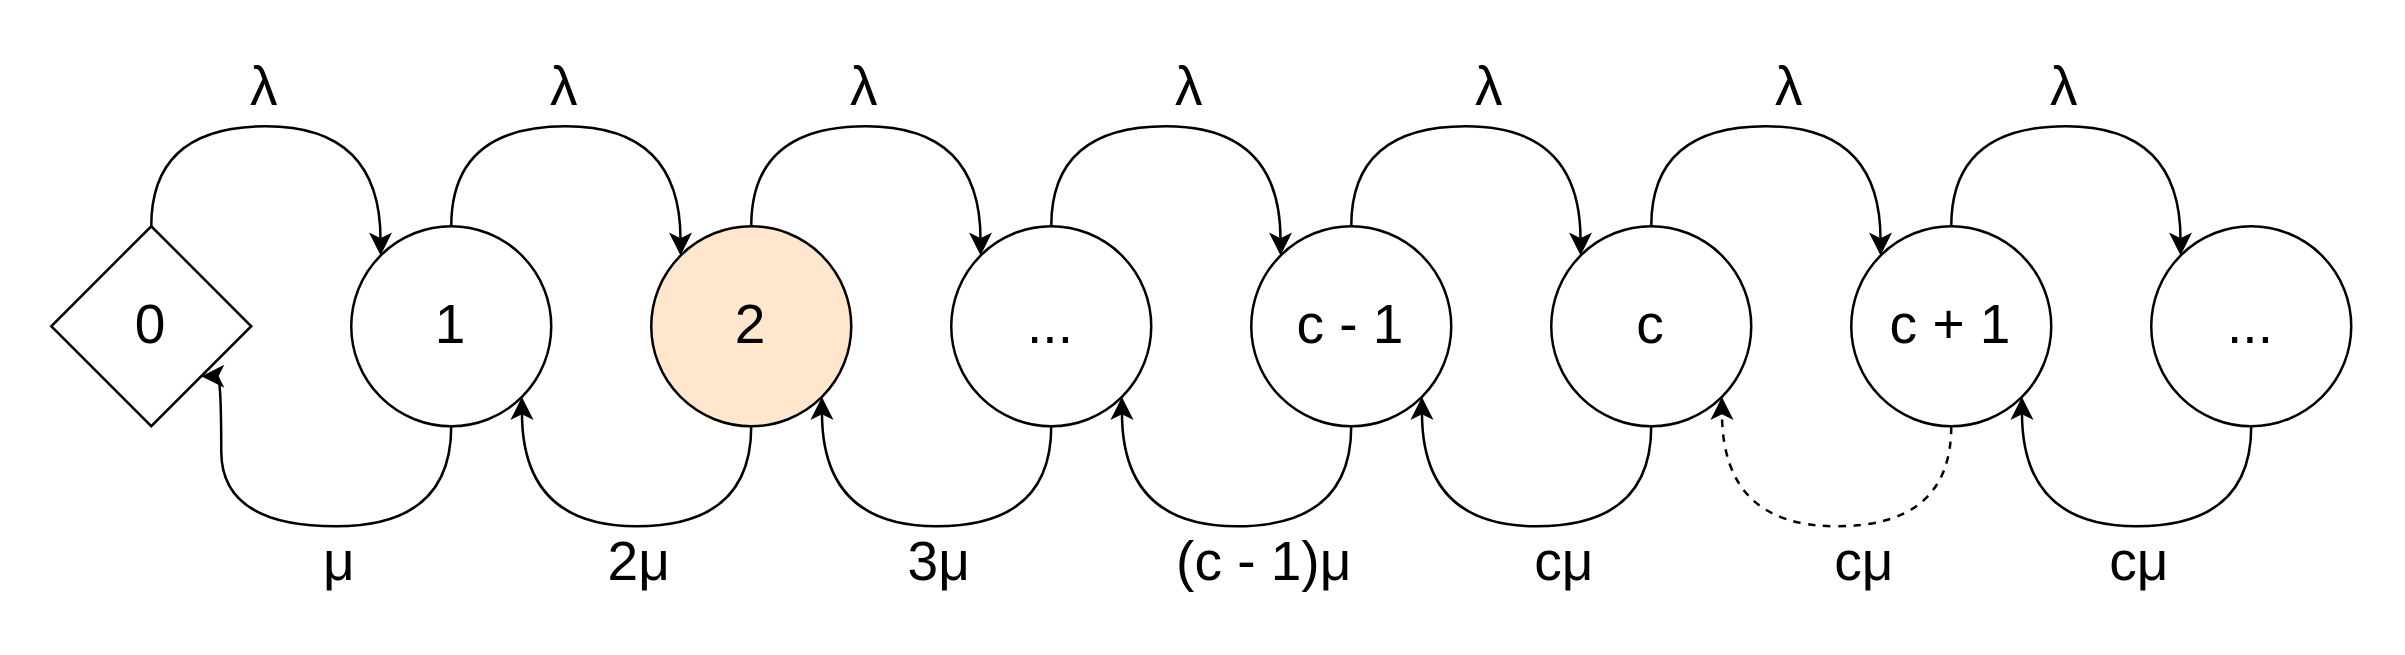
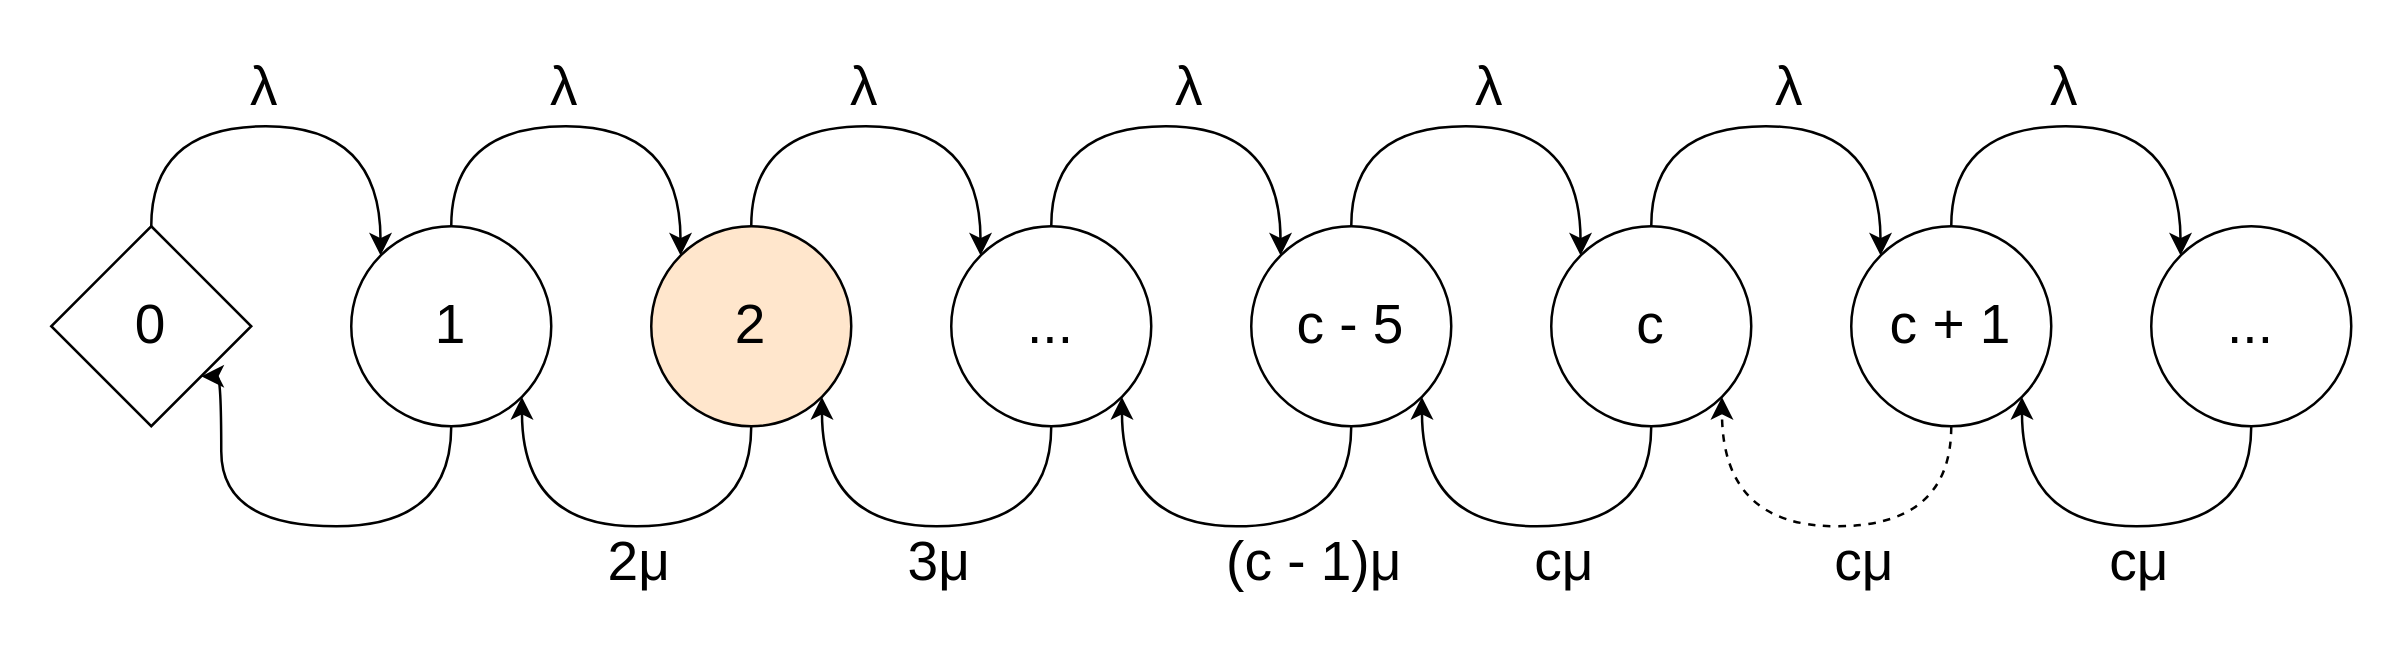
node "c - 1": label "c - 1" -> "c - 5"
node "μ": removed
node "(c - 1)μ": moved (1264, 564) -> (1314, 564)
